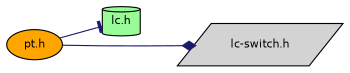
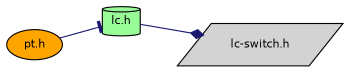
edge "pt.h" -> "lc-switch.h": now "lc.h" -> "lc-switch.h"
